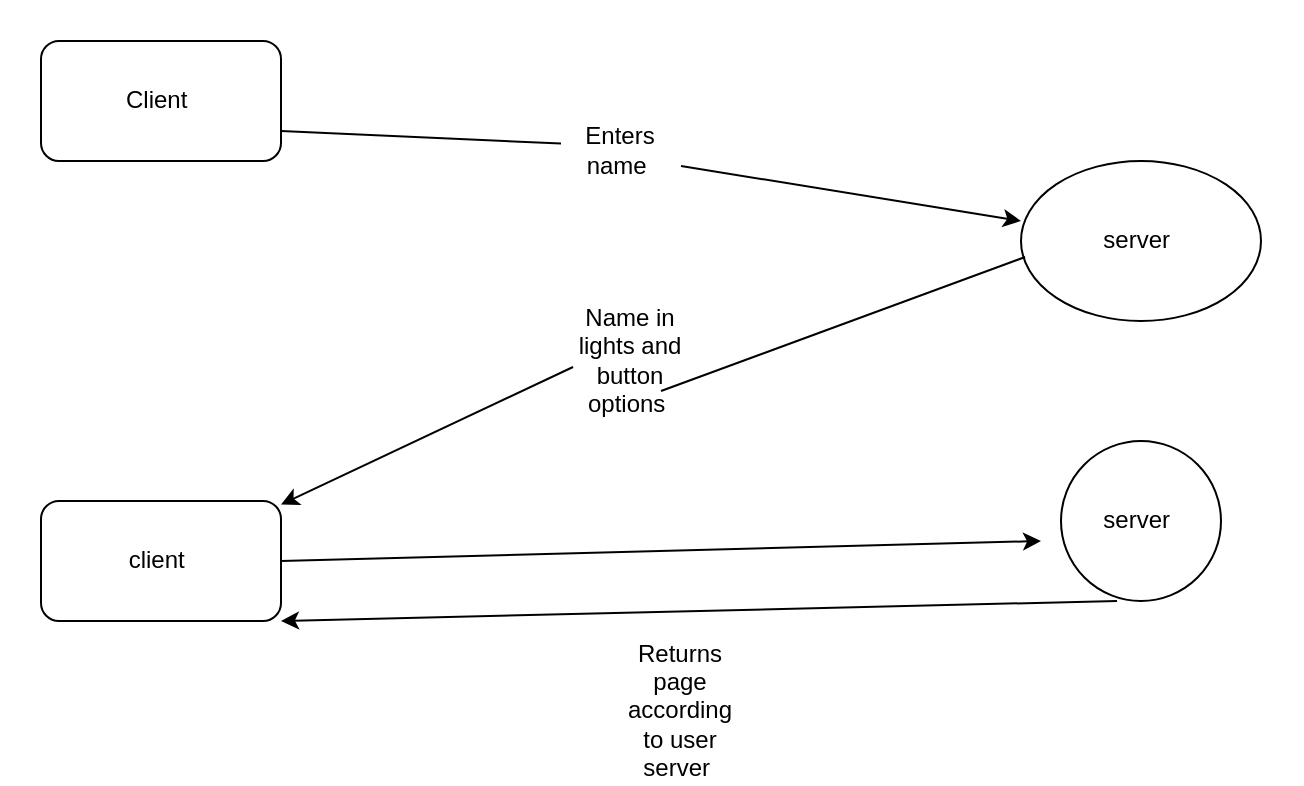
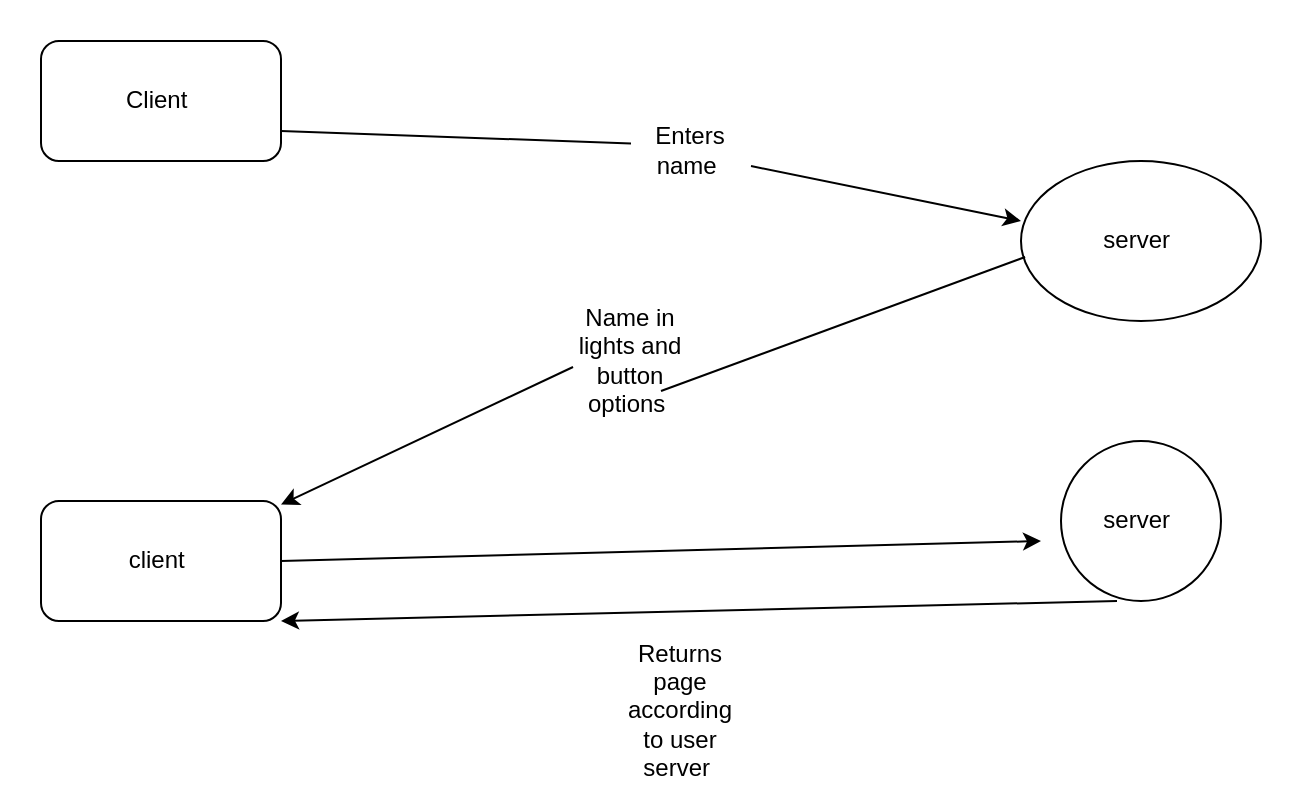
node "Enters name": moved (621, 151) -> (691, 151)
